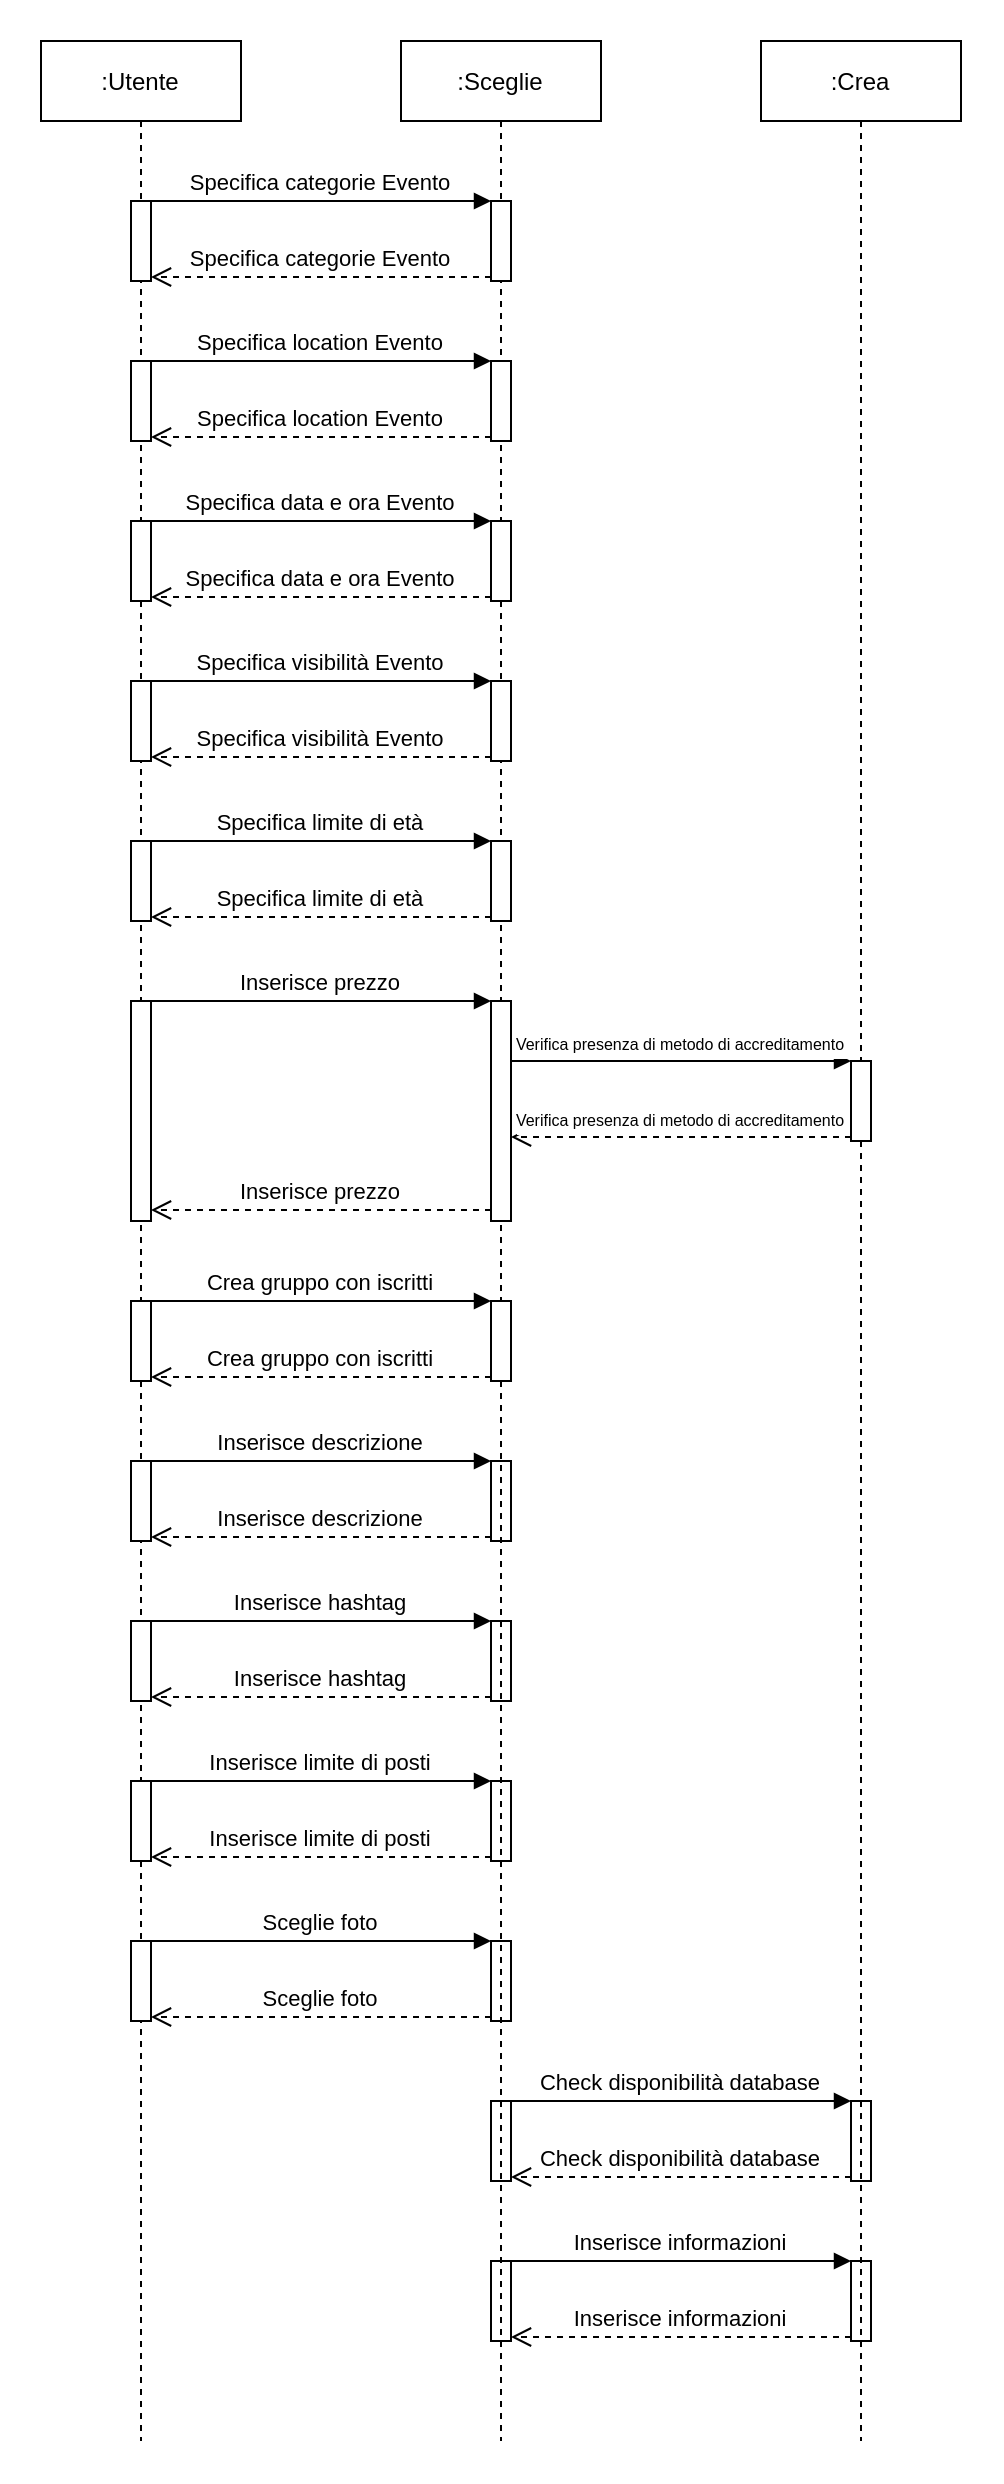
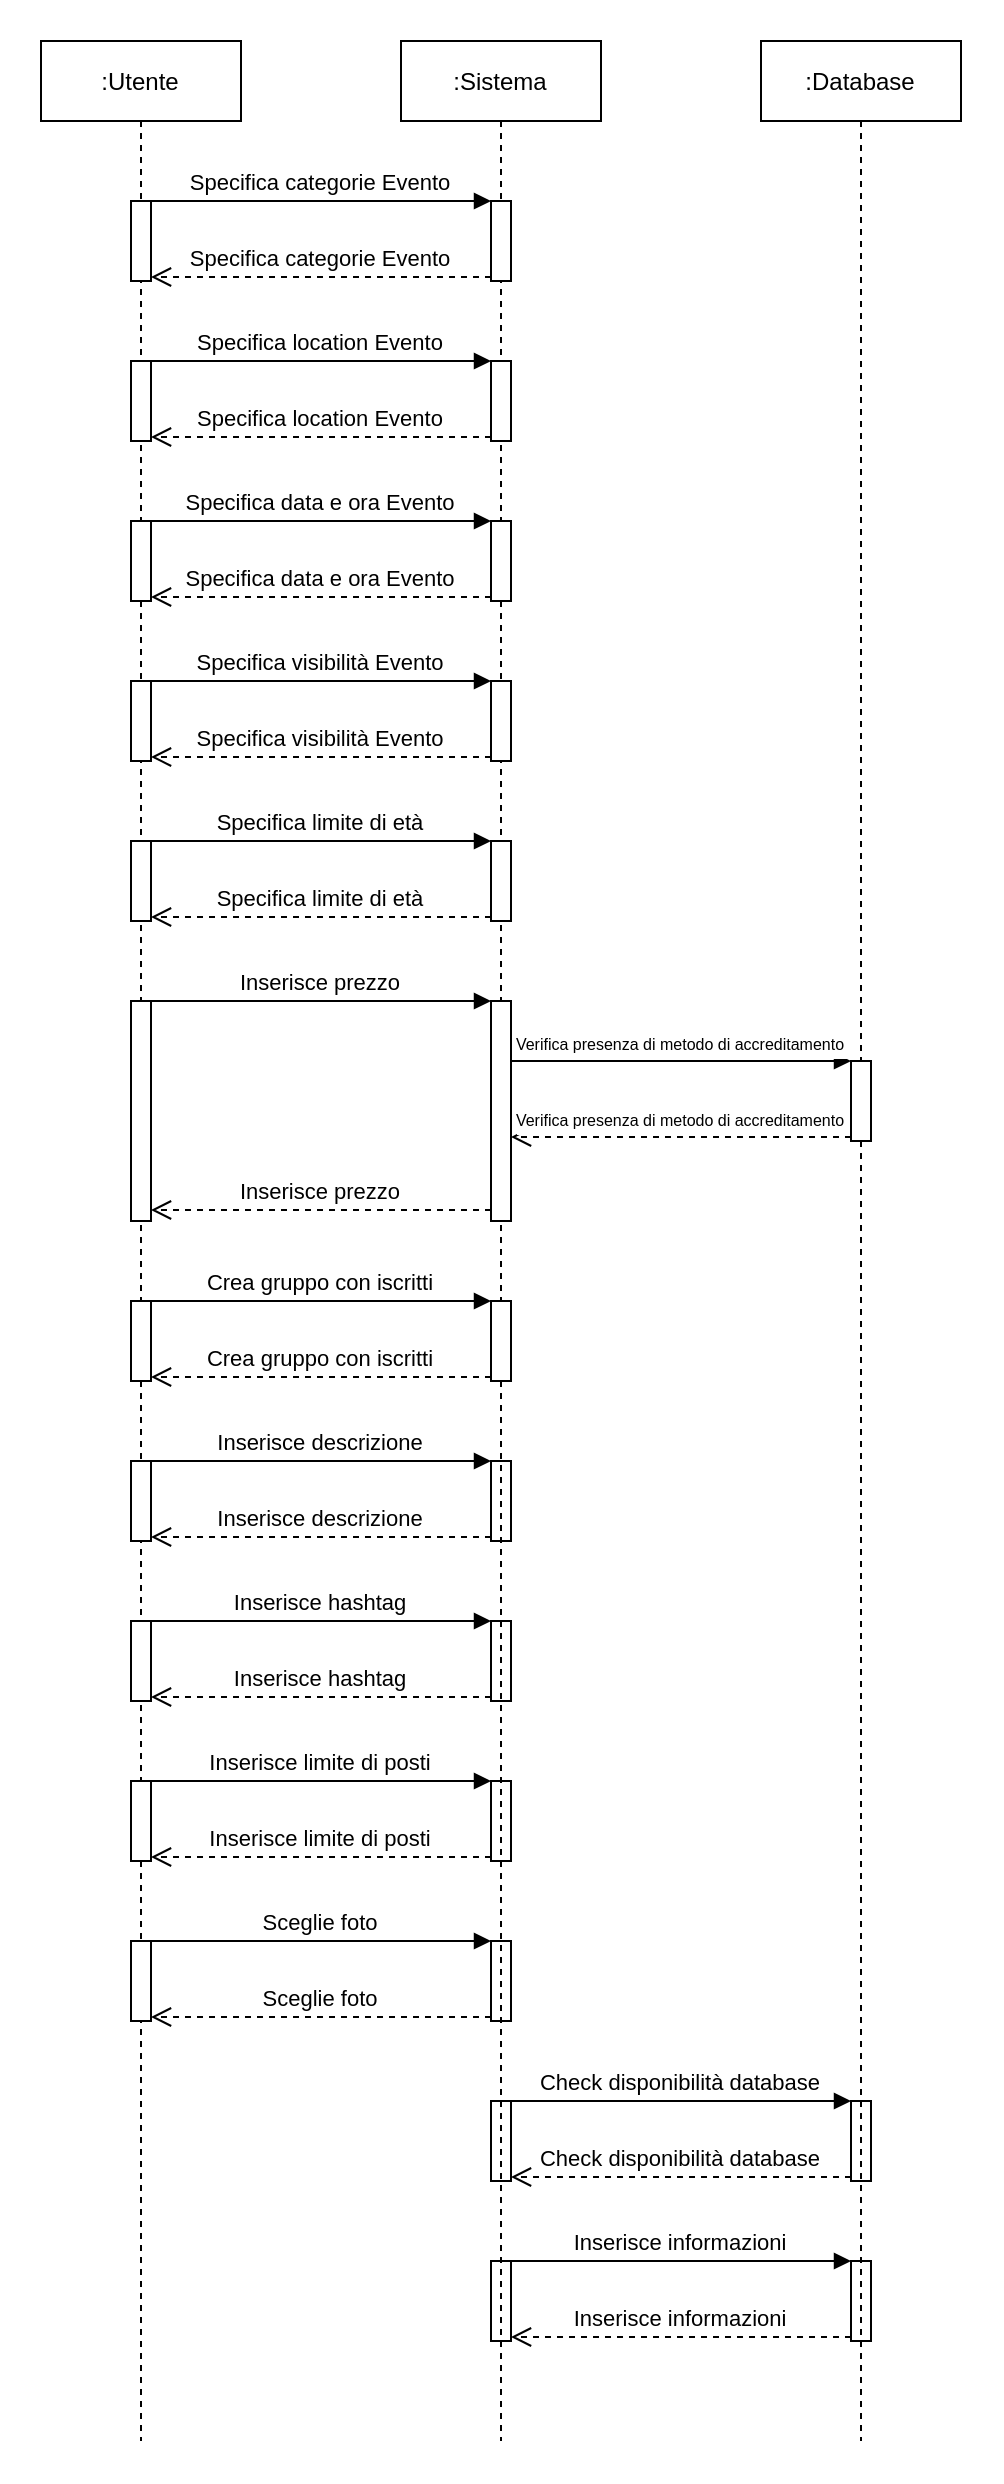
node ":Sceglie": label ":Sceglie" -> ":Sistema"
node ":Crea": label ":Crea" -> ":Database"
